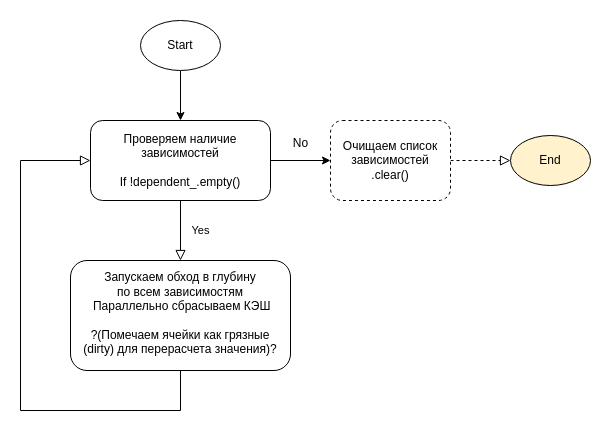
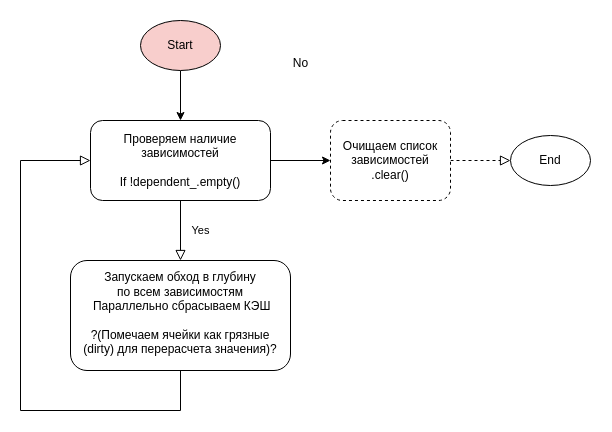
node "Start": fillcolor #ffffff -> #f8cecc
node "No": moved (301, 144) -> (301, 64)
node "End": fillcolor #fff2cc -> #ffffff
